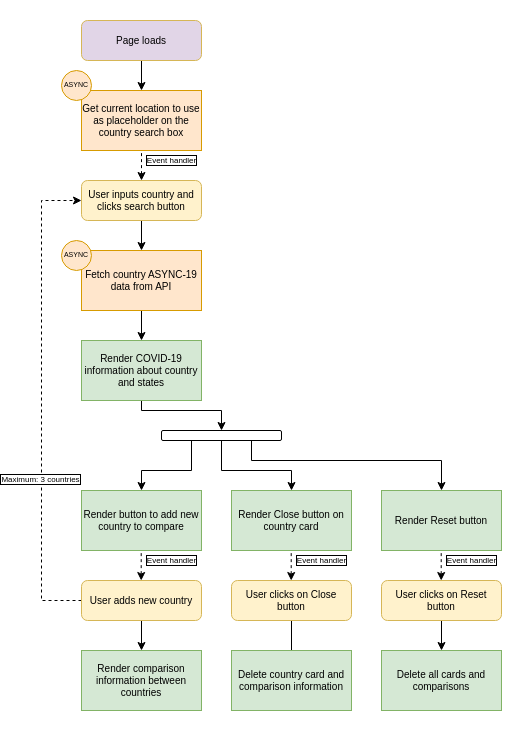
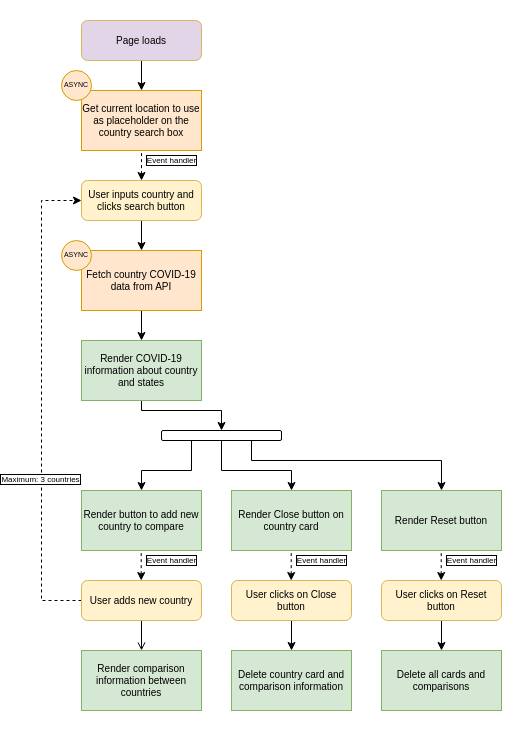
node "Fetch country ASYNC-19 data from API": label "Fetch country ASYNC-19 data from API" -> "Fetch country COVID-19 data from API"
edge "User adds new country" -> "Render comparison information between countries": arrowhead classic -> open
edge "User clicks on Close button" -- "Delete country card and comparison information": arrowhead none -> classic
